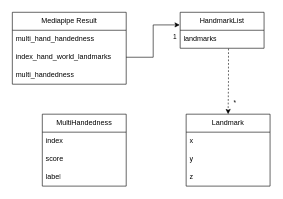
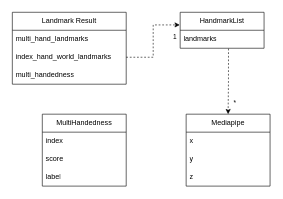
node "Mediapipe Result": label "Mediapipe Result" -> "Landmark Result"
node "multi_hand_handedness": label "multi_hand_handedness" -> "multi_hand_landmarks"
edge "index_hand_world_landmarks" -> "HandmarkList": style solid -> dashed
node "Landmark": label "Landmark" -> "Mediapipe"
